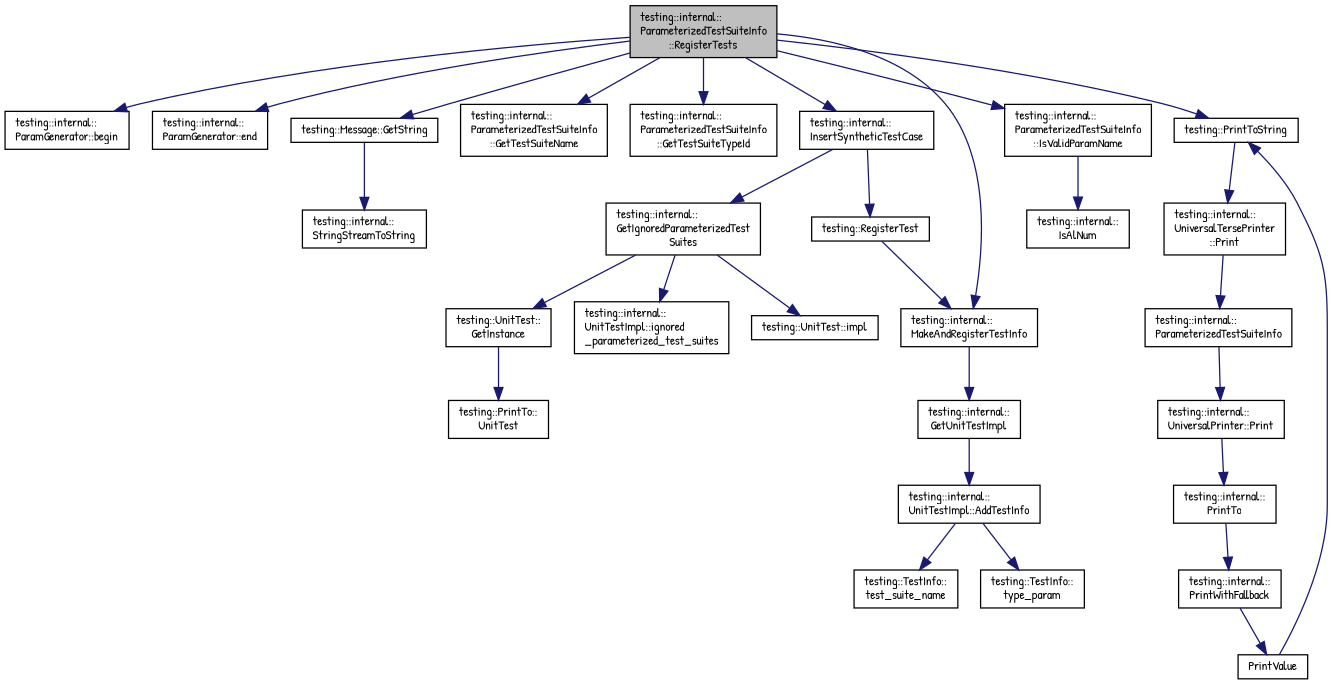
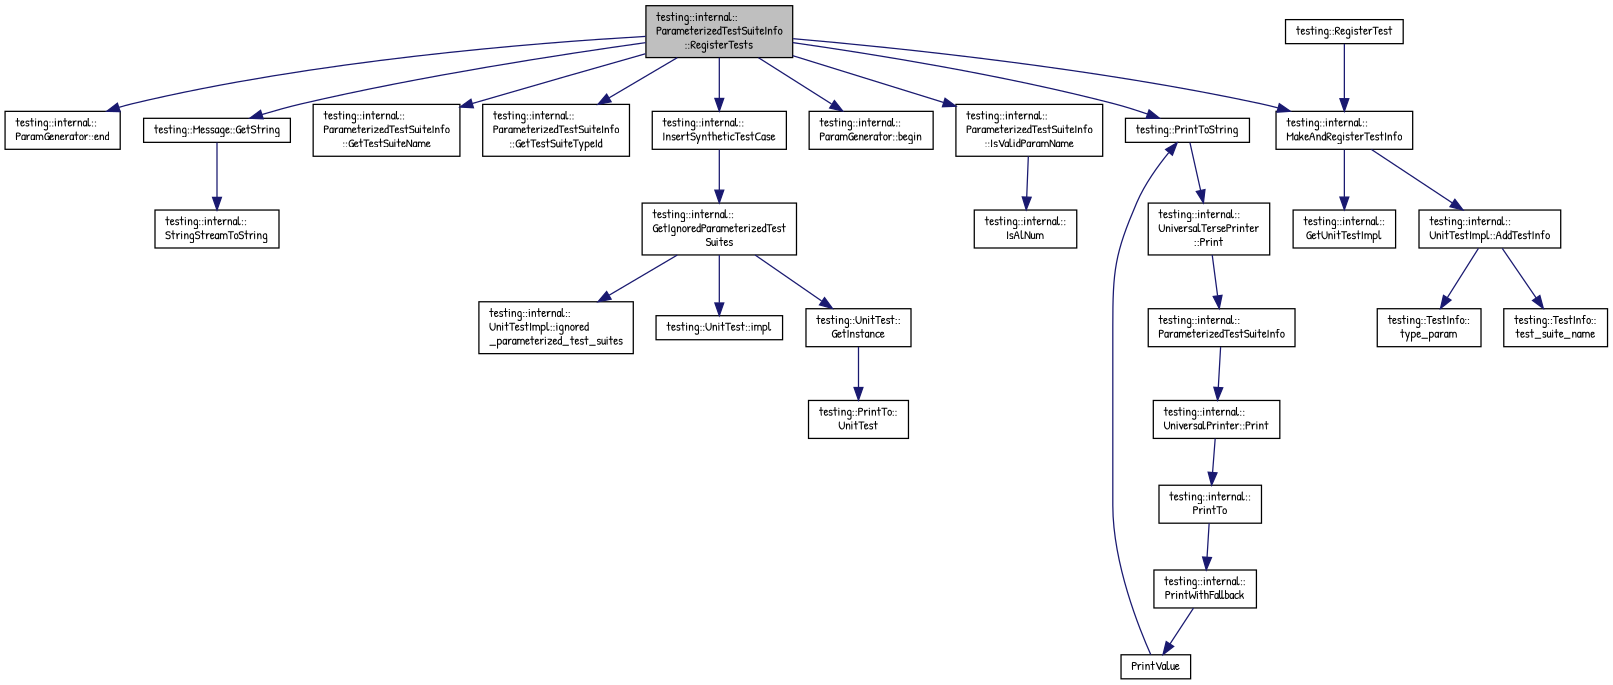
edge "testing::internal:: InsertSyntheticTestCase" -> "testing::RegisterTest": removed
edge "testing::internal:: GetUnitTestImpl" -> "testing::internal:: UnitTestImpl::AddTestInfo": now "testing::internal:: MakeAndRegisterTestInfo" -> "testing::internal:: UnitTestImpl::AddTestInfo"
